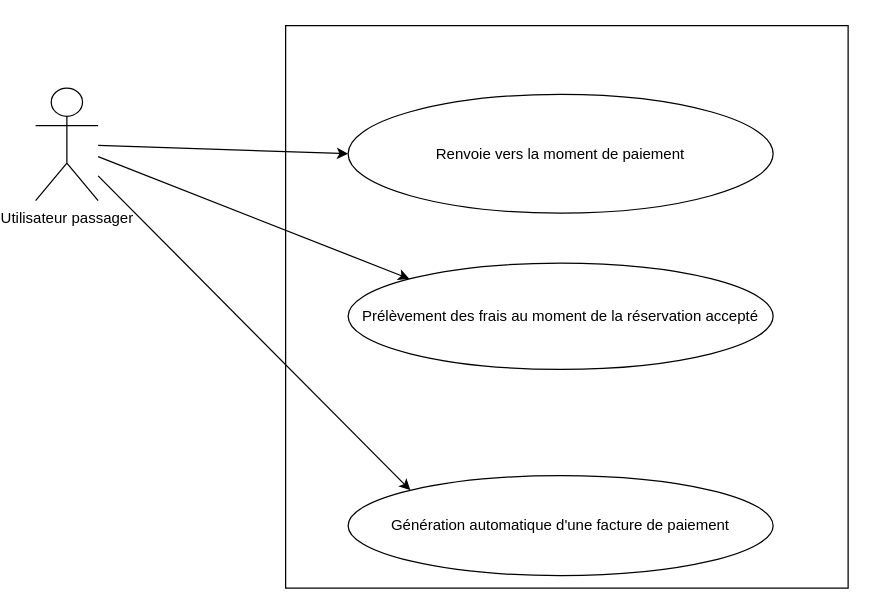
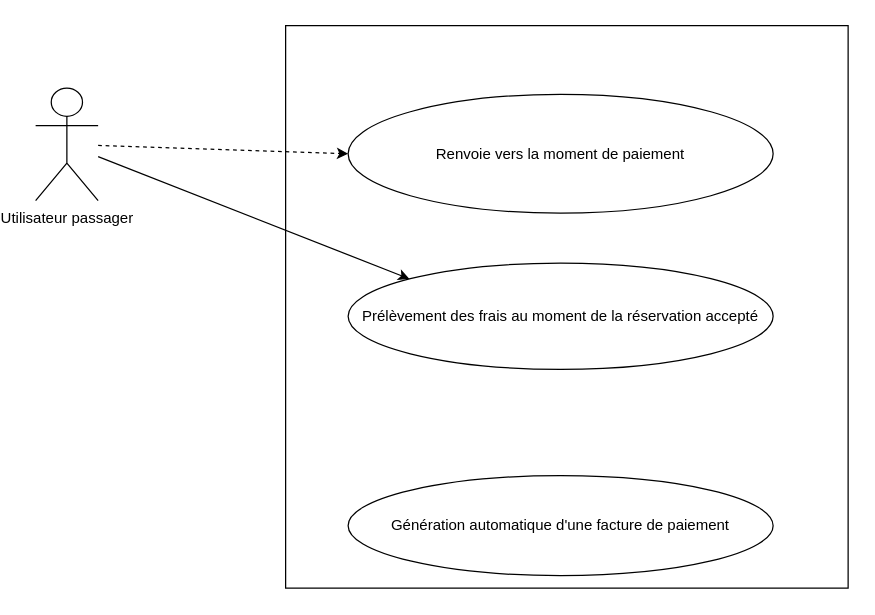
edge "Utilisateur passager" -> "Renvoie vers la moment de paiement": style solid -> dashed
edge "Utilisateur passager" -> "Génération automatique d'une facture de paiement": removed
